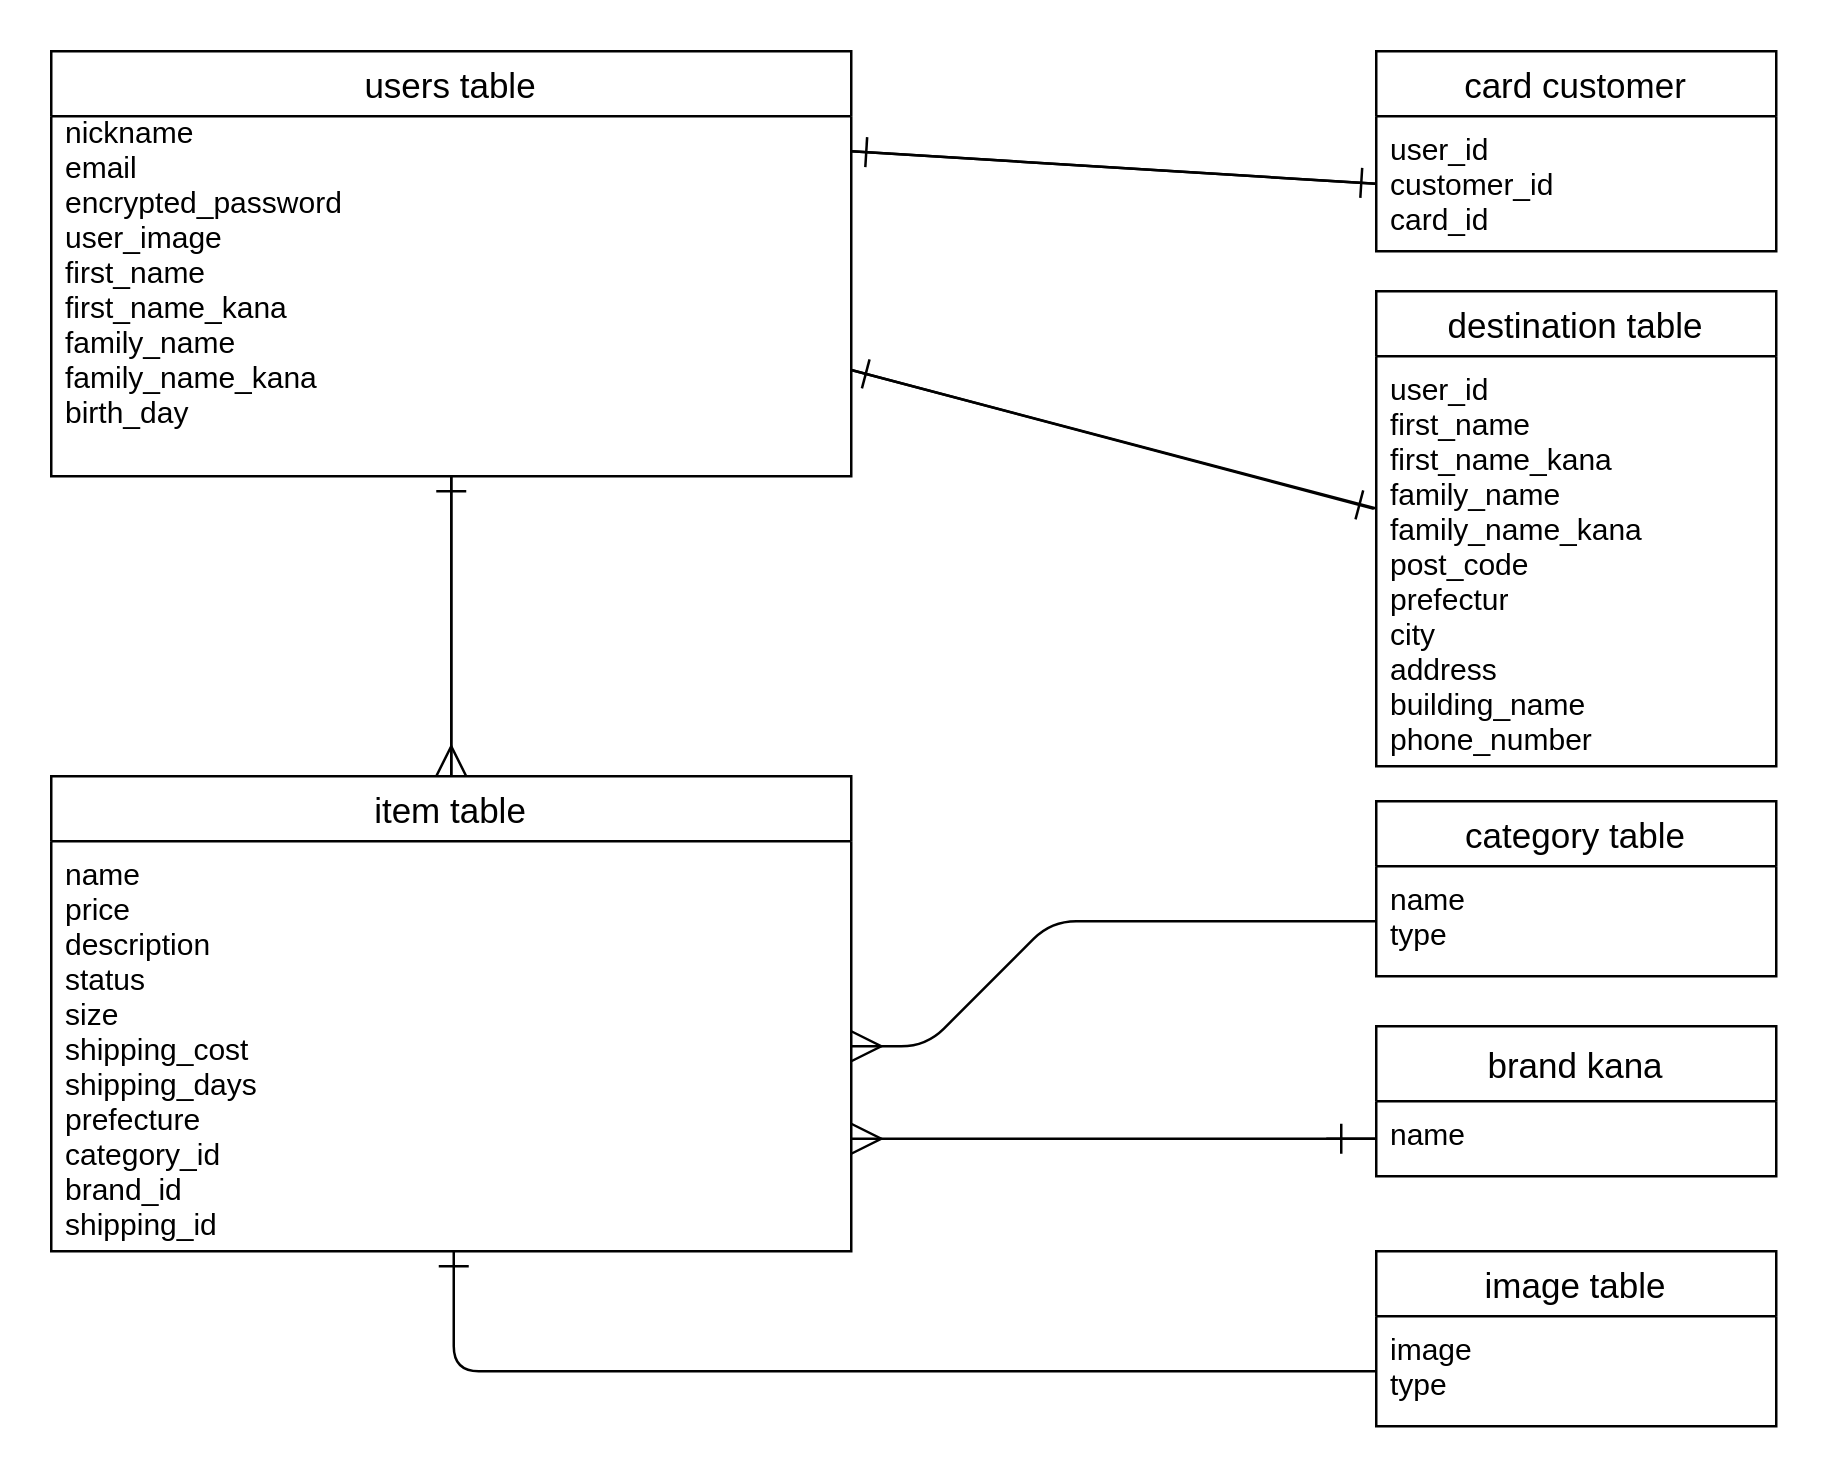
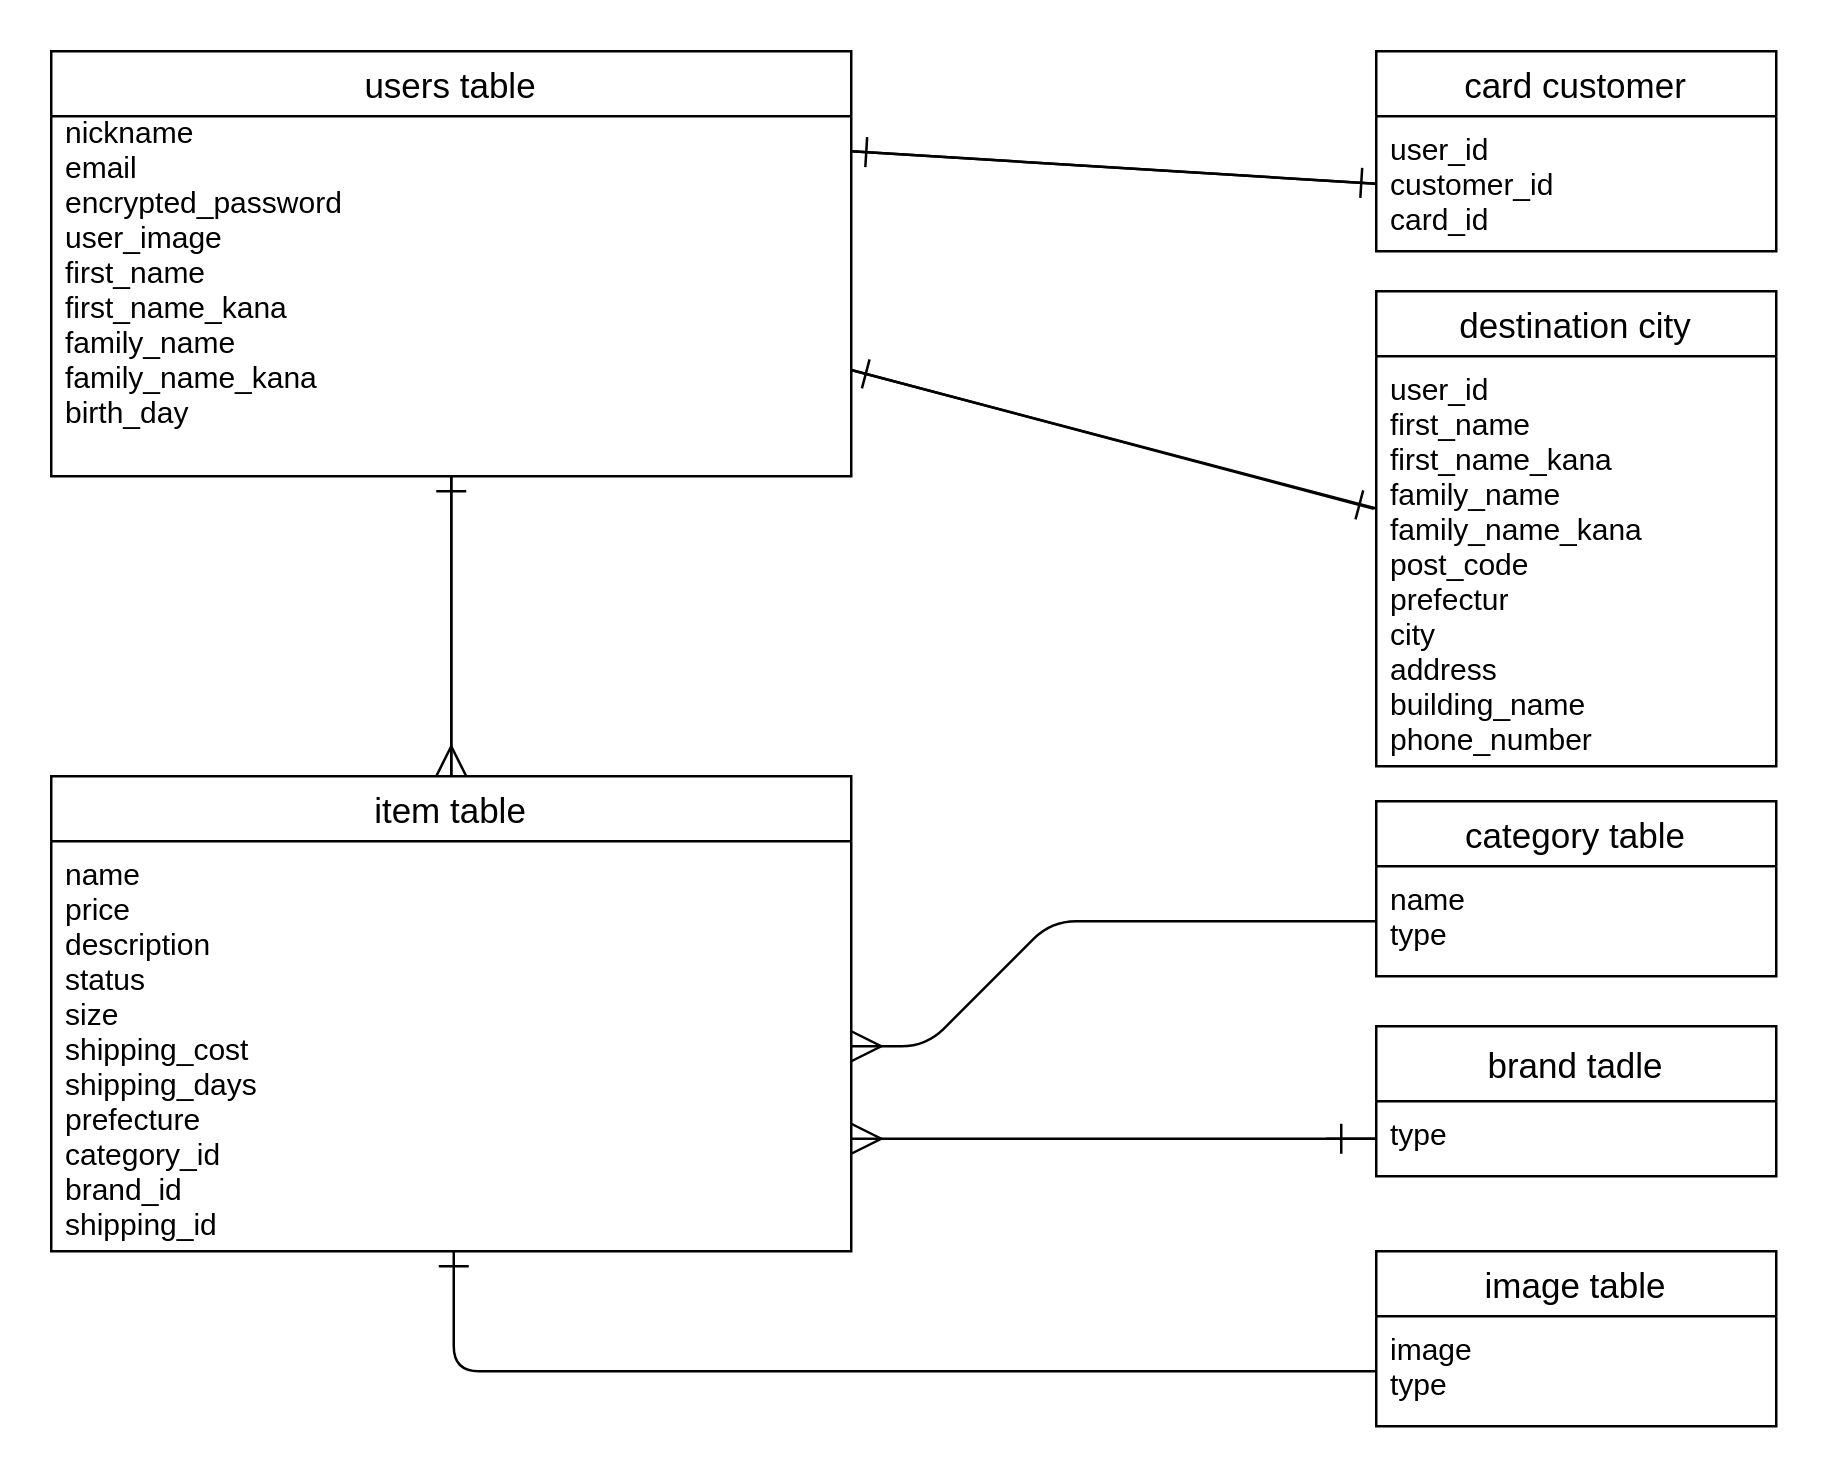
node "destination table": label "destination table" -> "destination city"
node "brand kana": label "brand kana" -> "brand tadle"
node "name": label "name" -> "type"
